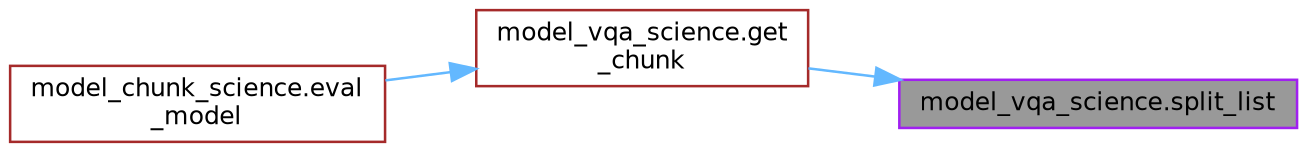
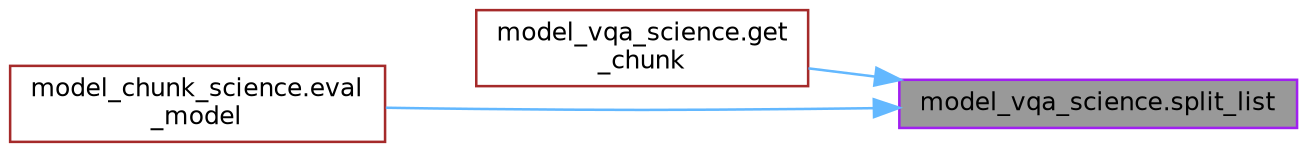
edge "model_chunk_science.eval _model" -> "model_vqa_science.get _chunk": now "model_chunk_science.eval _model" -> "model_vqa_science.split_list"
